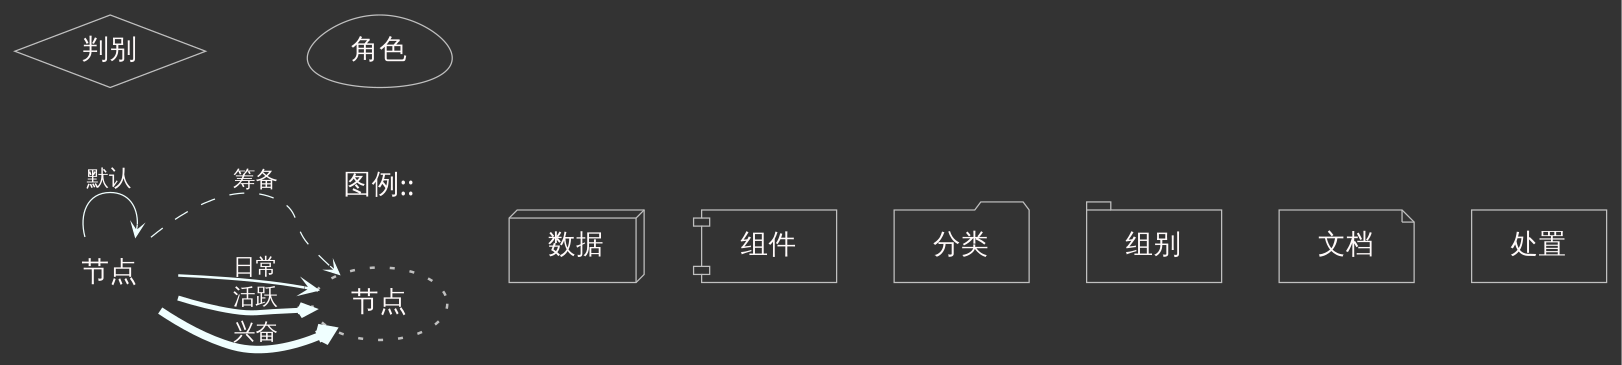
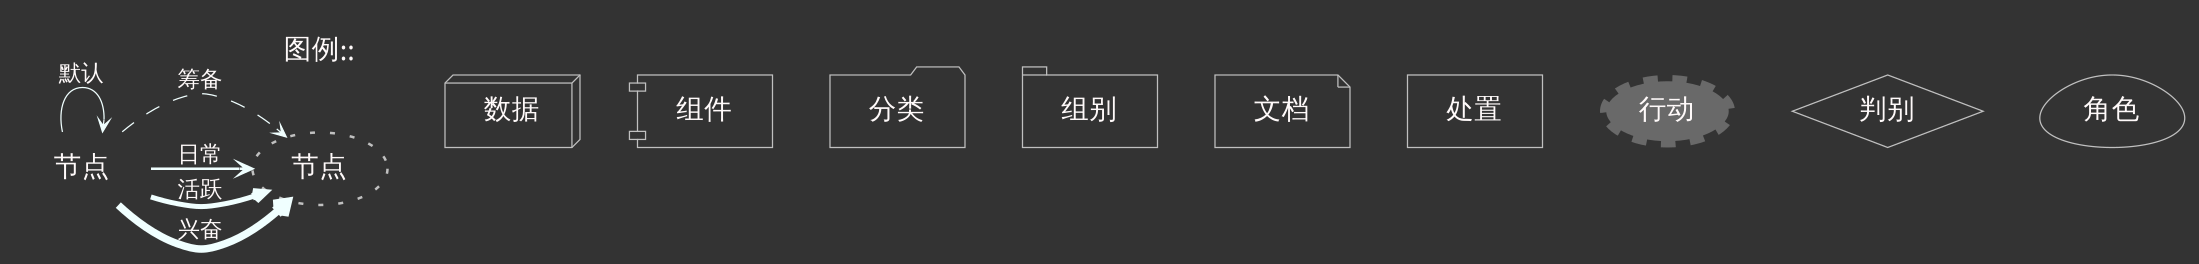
node "行动": added
